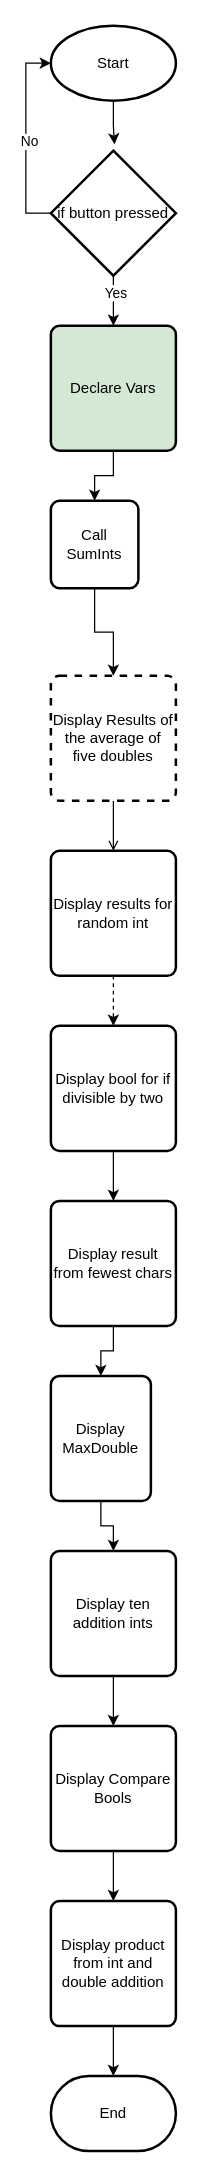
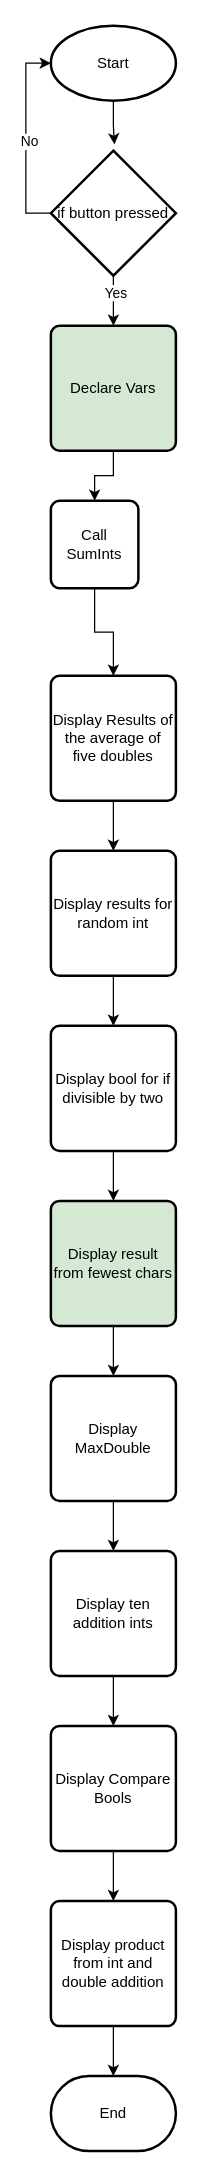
node "Display Results of the average of five doubles": style dashed -> solid
edge "Display Results of the average of five doubles" -> "Display results for random int": arrowhead open -> classic
edge "Display results for random int" -> "Display bool for if divisible by two": style dashed -> solid
node "Display result from fewest chars": fillcolor #ffffff -> #d5e8d4
node "Display MaxDouble": size 100x125 -> 125x125
